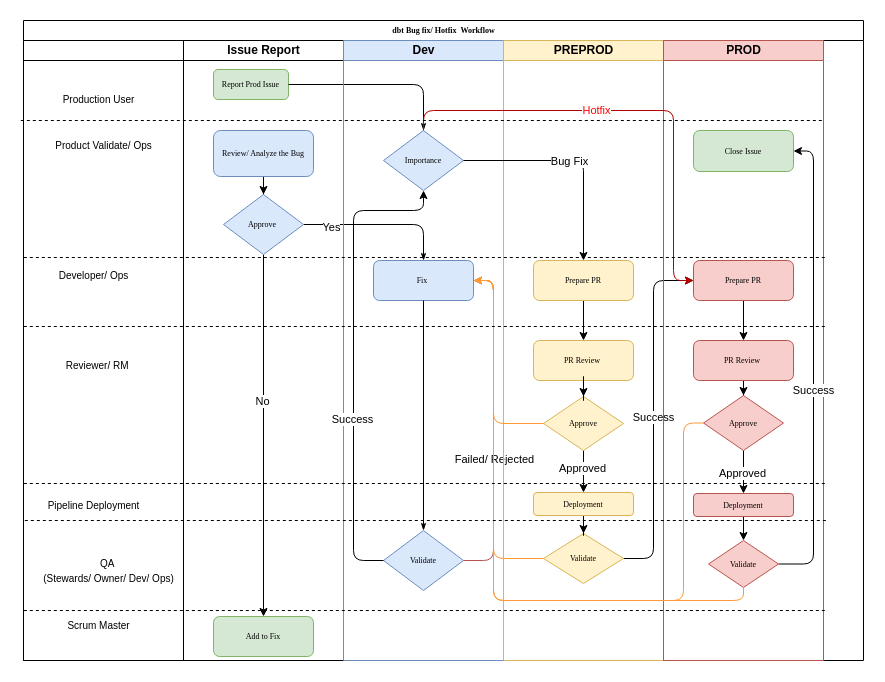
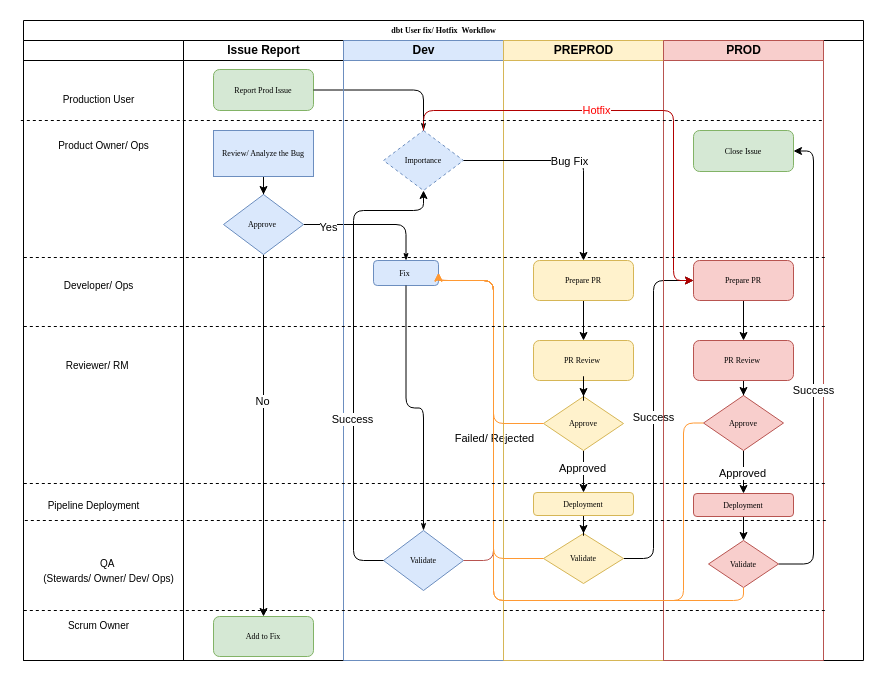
node "dbt Bug fix/ Hotfix Workflow": label "dbt Bug fix/ Hotfix Workflow" -> "dbt User fix/ Hotfix Workflow"
node "Report Prod Issue": size 75x30 -> 100x41
node "Product Validate/ Ops": label "Product Validate/ Ops" -> "Product Owner/ Ops"
node "Review/ Analyze the Bug": shape rounded rectangle -> rectangle
node "Importance": style solid -> dashed
node "Developer/ Ops": moved (94, 276) -> (99, 286)
node "Fix": size 100x40 -> 65x25
node "Scrum Master": label "Scrum Master" -> "Scrum Owner"
